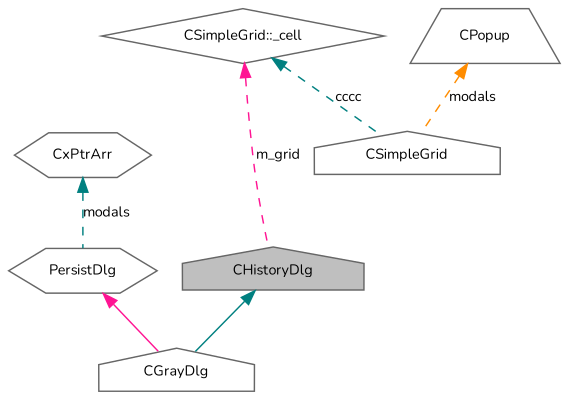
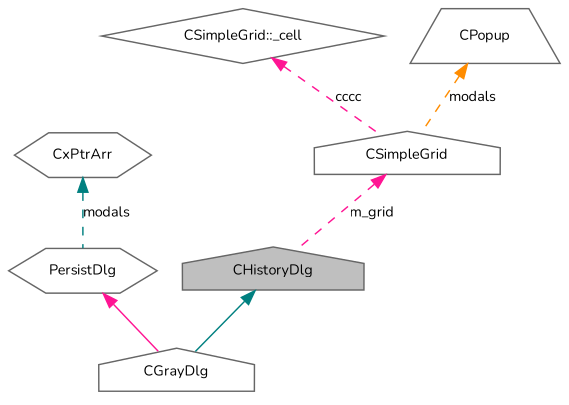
edge "CSimpleGrid" -> "CSimpleGrid::_cell": color teal -> deeppink
edge "CHistoryDlg" -> "CSimpleGrid::_cell": now "CHistoryDlg" -> "CSimpleGrid"
